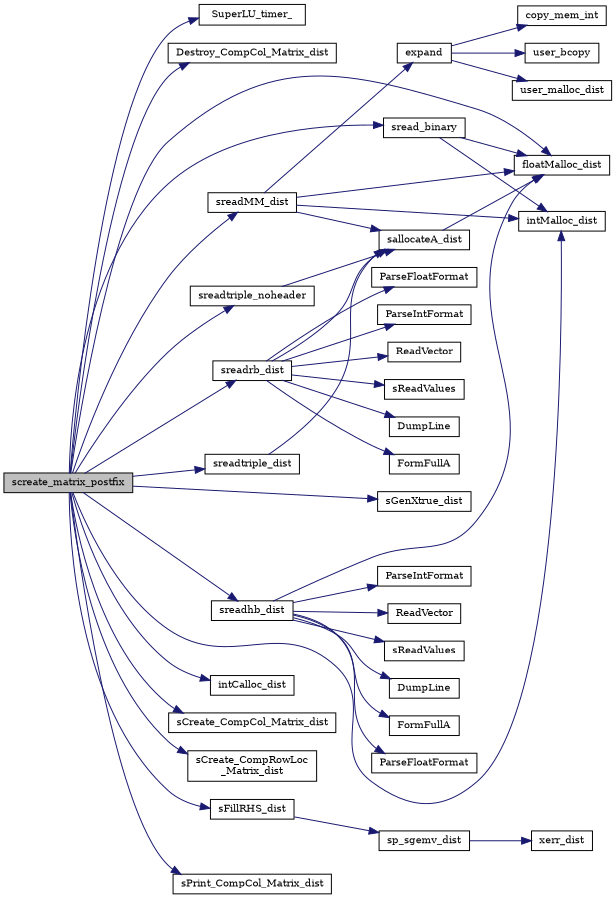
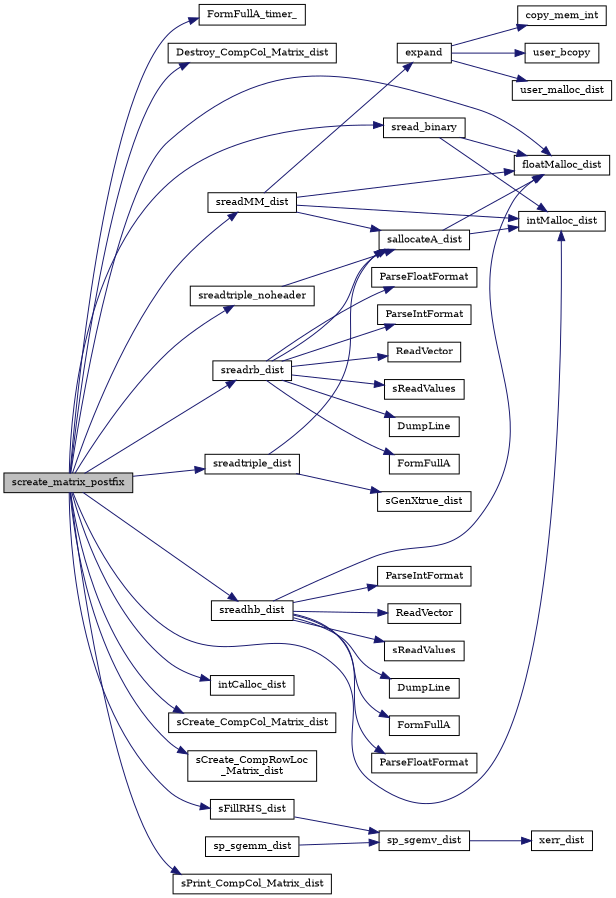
node "SuperLU_timer_": label "SuperLU_timer_" -> "FormFullA_timer_"
edge "sallocateA_dist" -> "intMalloc_dist": added
edge "screate_matrix_postfix" -> "sGenXtrue_dist": now "sreadtriple_dist" -> "sGenXtrue_dist"
node "sp_sgemm_dist": added
